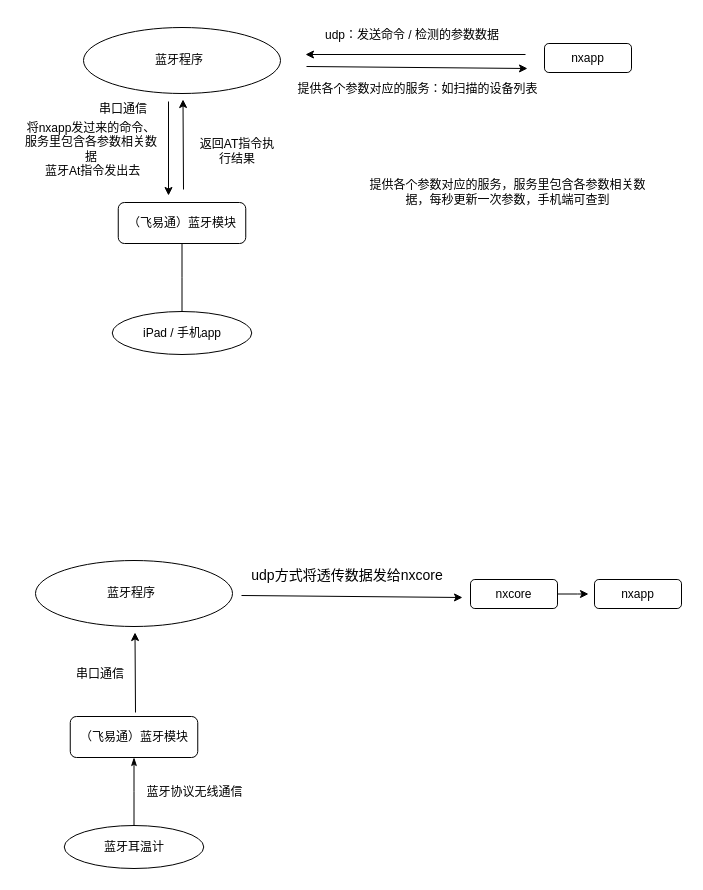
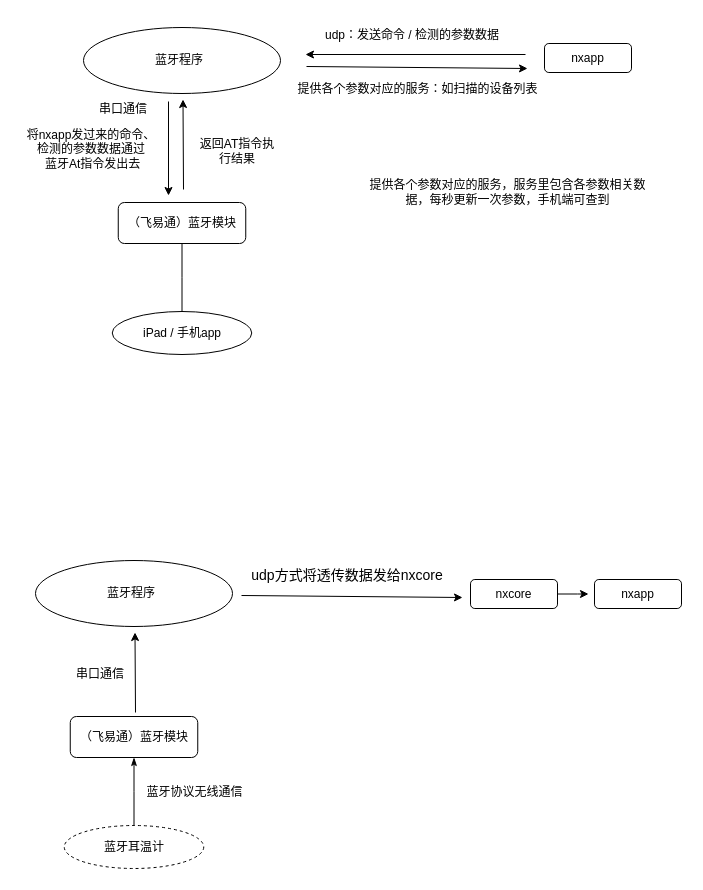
node "将nxapp发过来的命令、服务里包含各参数相关数据 蓝牙At指令发出去": label "将nxapp发过来的命令、服务里包含各参数相关数据 蓝牙At指令发出去" -> "将nxapp发过来的命令、检测的参数数据通过 蓝牙At指令发出去"
node "蓝牙耳温计": style solid -> dashed
